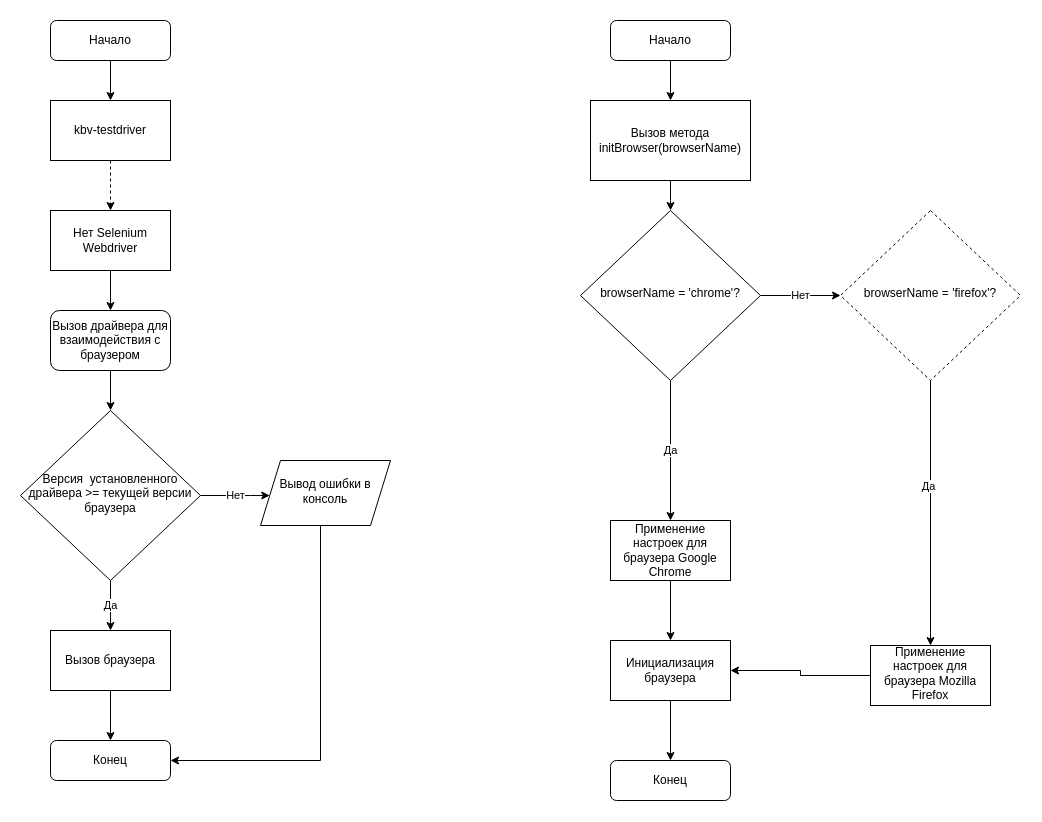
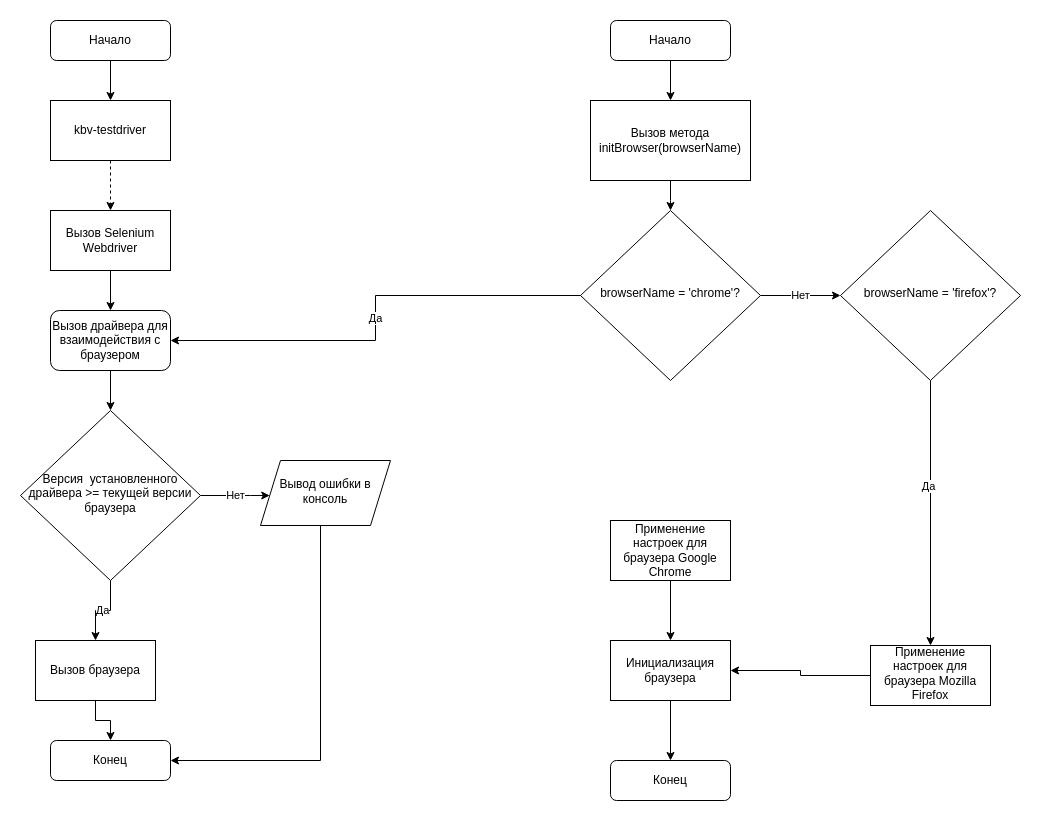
node "Нет Selenium Webdriver": label "Нет Selenium Webdriver" -> "Вызов Selenium Webdriver"
node "browserName = 'firefox'?": style dashed -> solid
edge "browserName = 'chrome'?" -> "Применение настроек для браузера Google Chrome": now "browserName = 'chrome'?" -> "Вызов драйвера для взаимодействия с браузером"
node "Вызов браузера": moved (111, 661) -> (96, 671)
